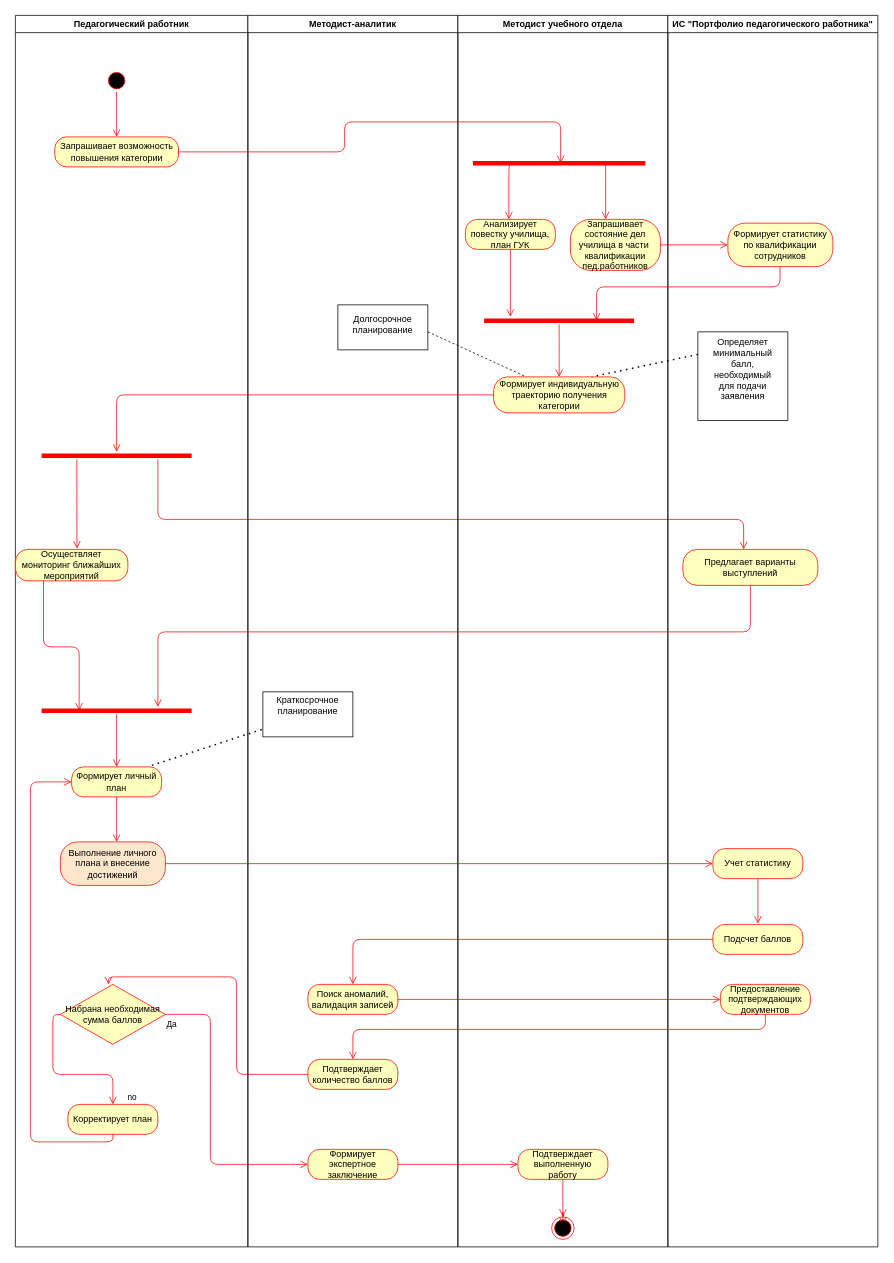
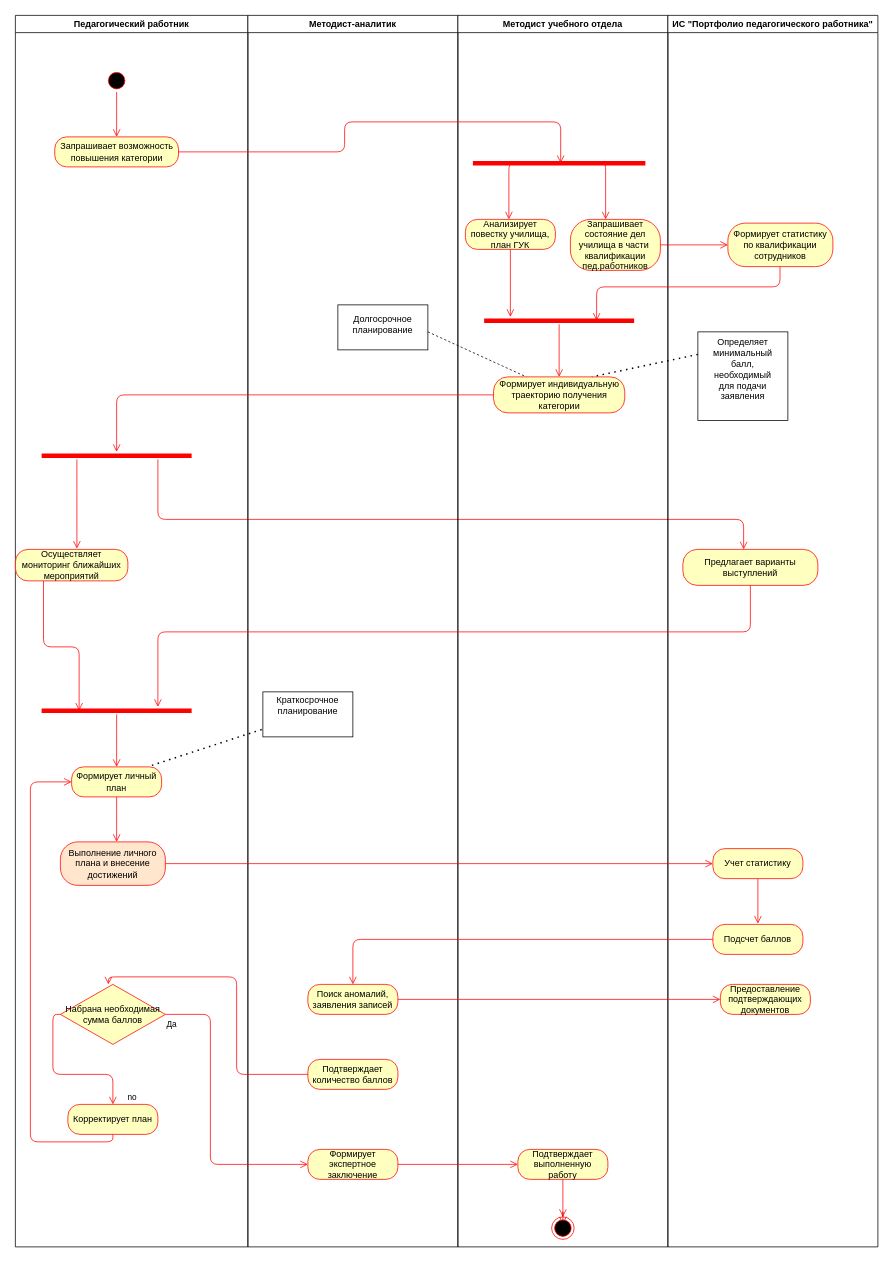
node "Поиск аномалий, валидация записей": label "Поиск аномалий, валидация записей" -> "Поиск аномалий, заявления записей"
edge "Предоставление подтверждающих документов" -> "Подтверждает количество баллов": removed
